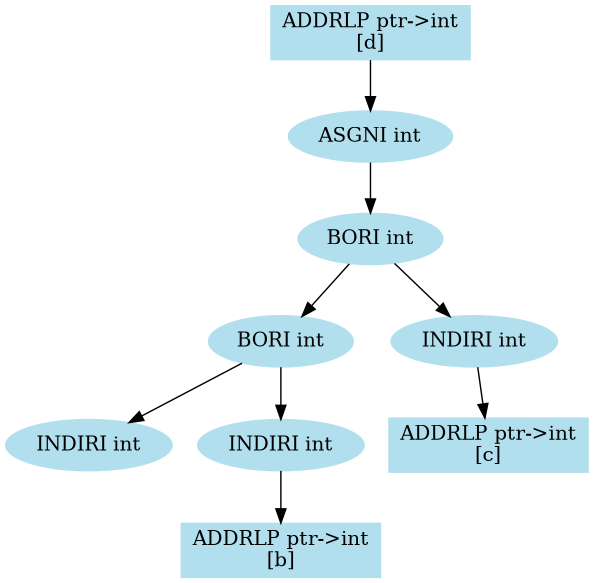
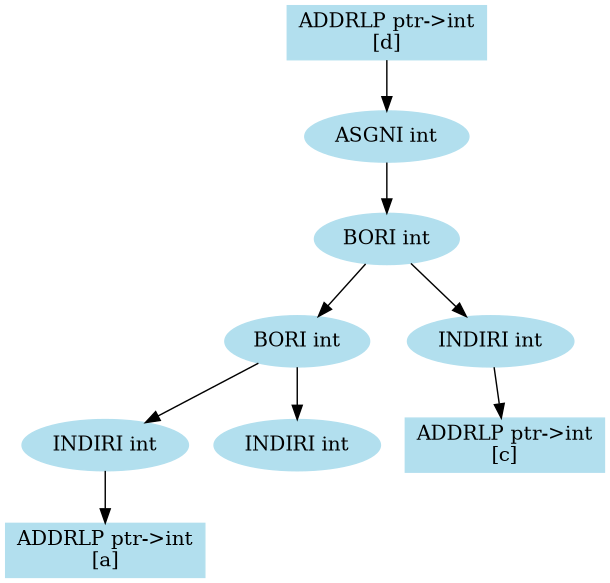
node "ADDRLP ptr->int [a]": added
node "ADDRLP ptr->int [b]": removed
